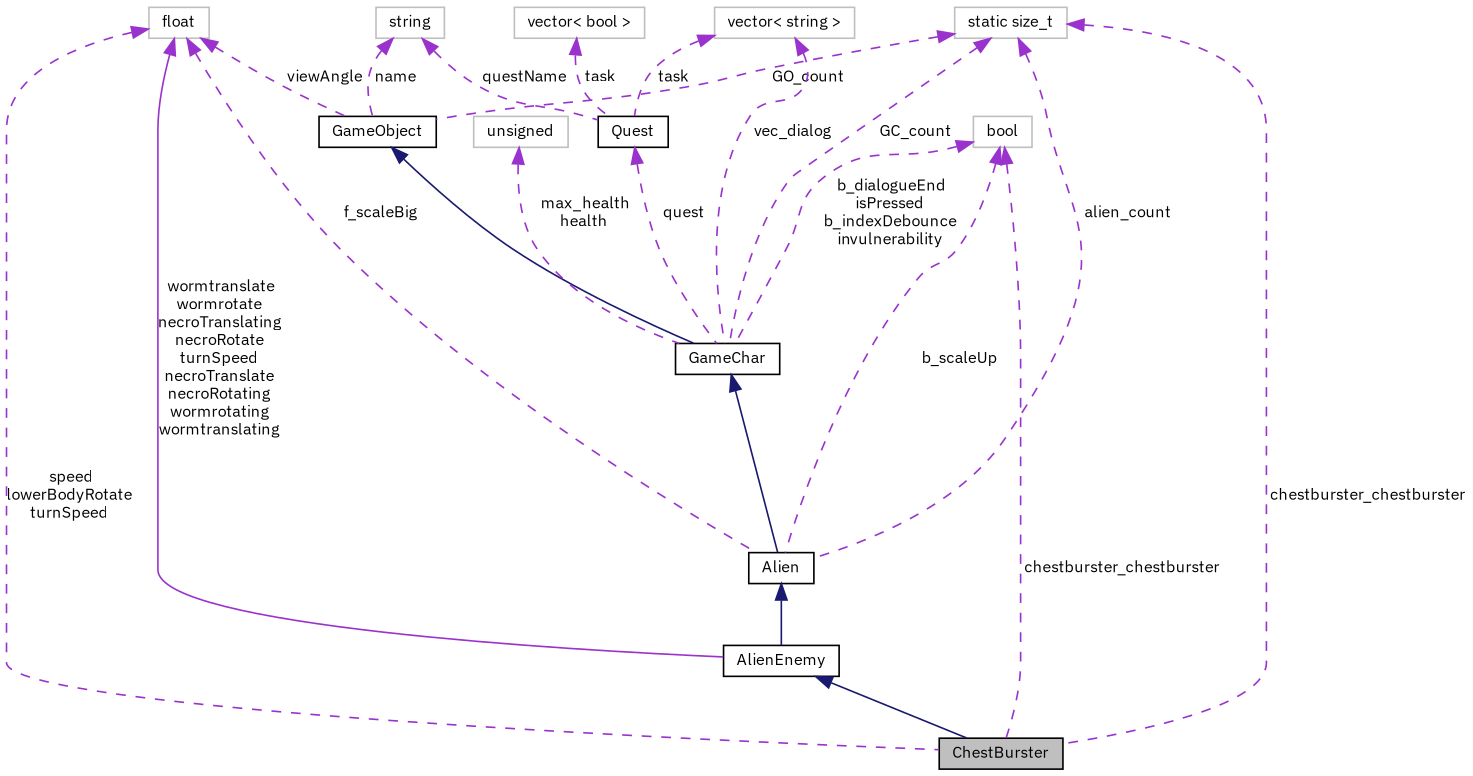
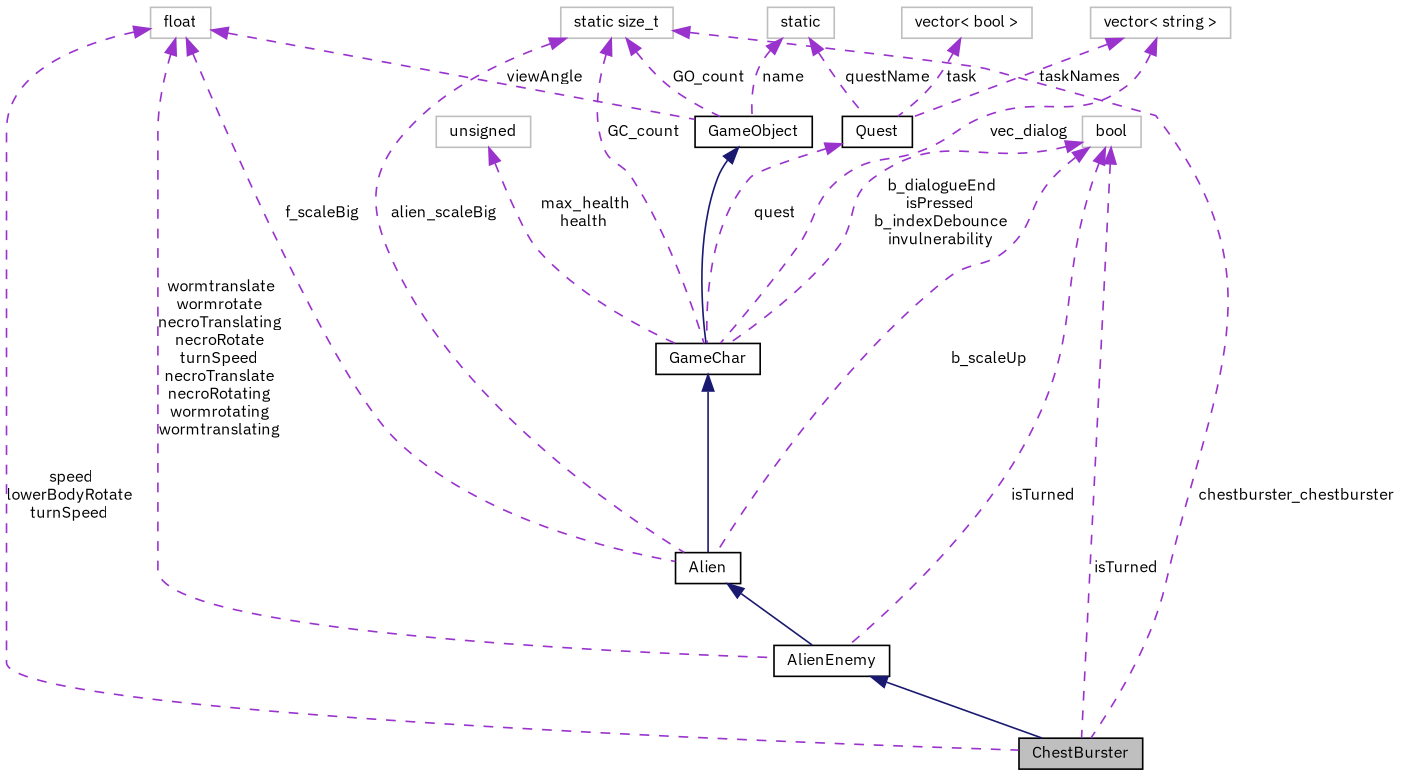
node "string": label "string" -> "static"
edge "Quest" -> "vector< string >": label " task" -> " taskNames"
edge "Alien" -> "static size_t": label " alien_count" -> " alien_scaleBig"
edge "AlienEnemy" -> "bool": added, label "isTurned"
edge "ChestBurster" -> "bool": label " chestburster_chestburster" -> " isTurned"
edge "AlienEnemy" -> "float": style solid -> dashed
